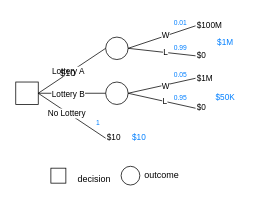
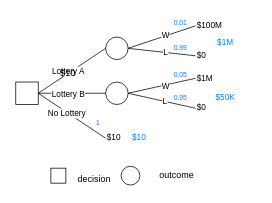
node "outcome": moved (162, 176) -> (177, 176)
